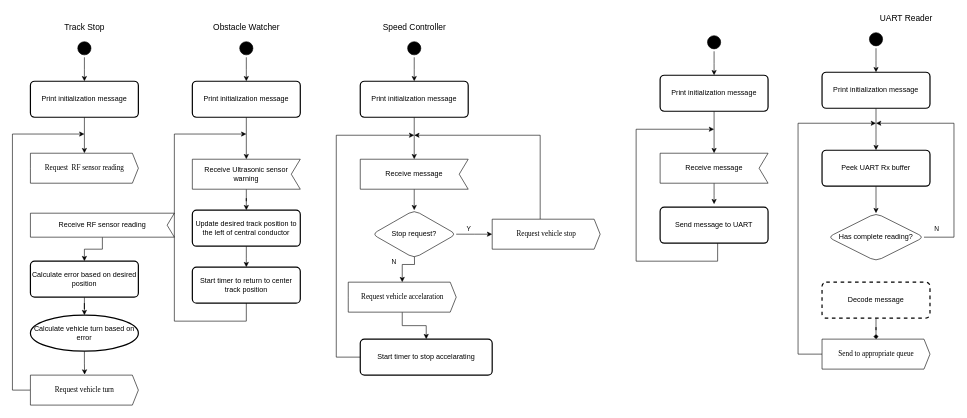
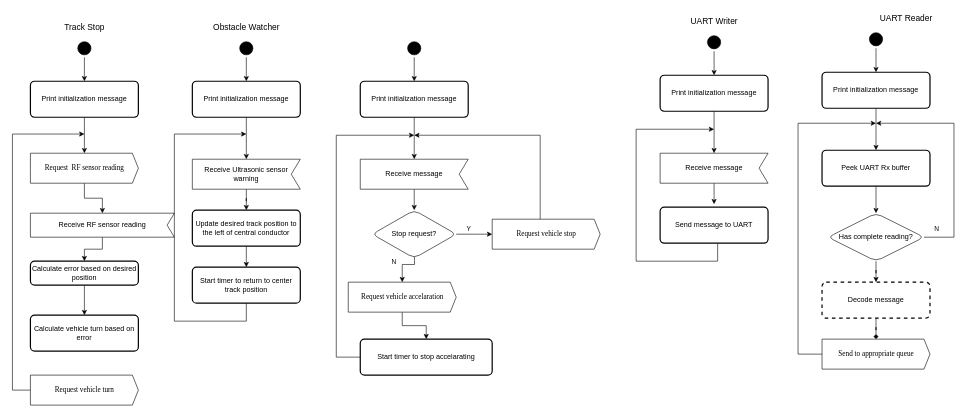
node "UART Writer": added
node "Speed Controller": removed
edge "Request RF sensor reading" -> "Receive RF sensor reading": added
edge "Has complete reading?" -> "Decode message": added
node "Calculate error based on desired position": size 108x36 -> 108x24
node "Calculate vehicle turn based on error": shape ellipse -> rounded rectangle
edge "Calculate vehicle turn based on error" -> "Request vehicle turn": removed
